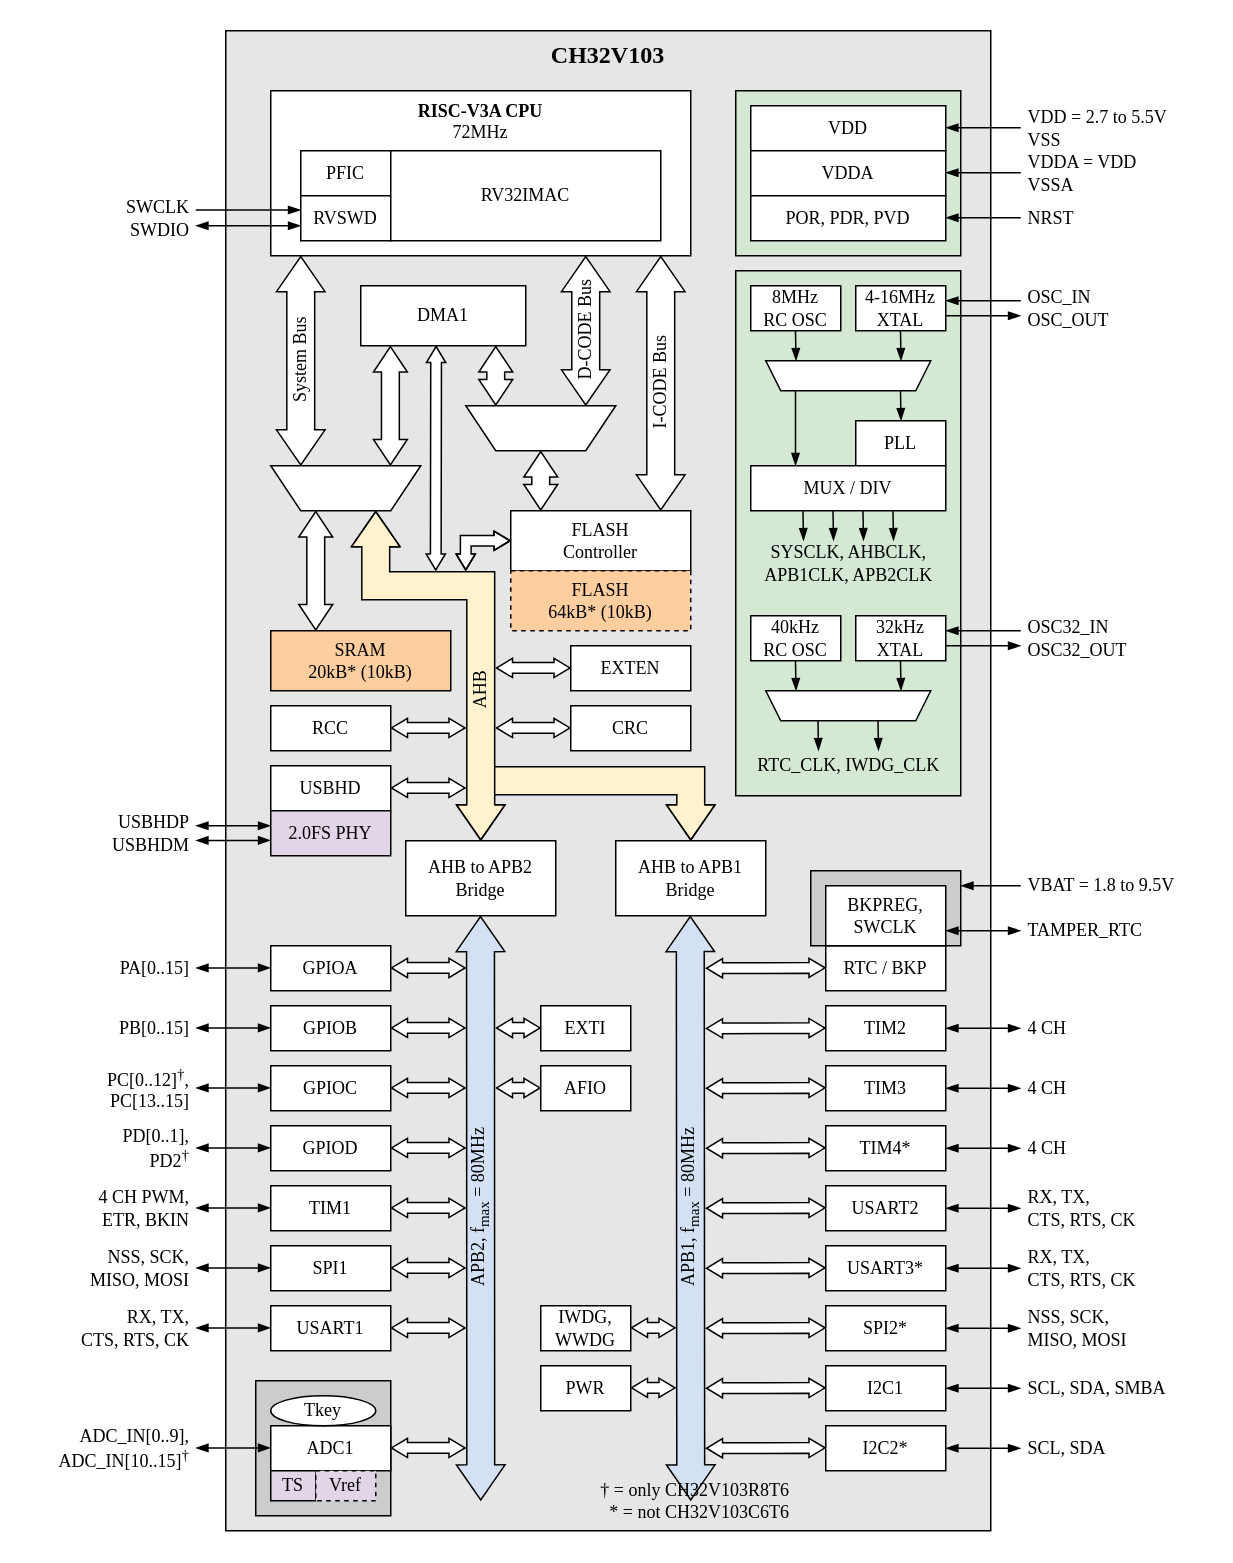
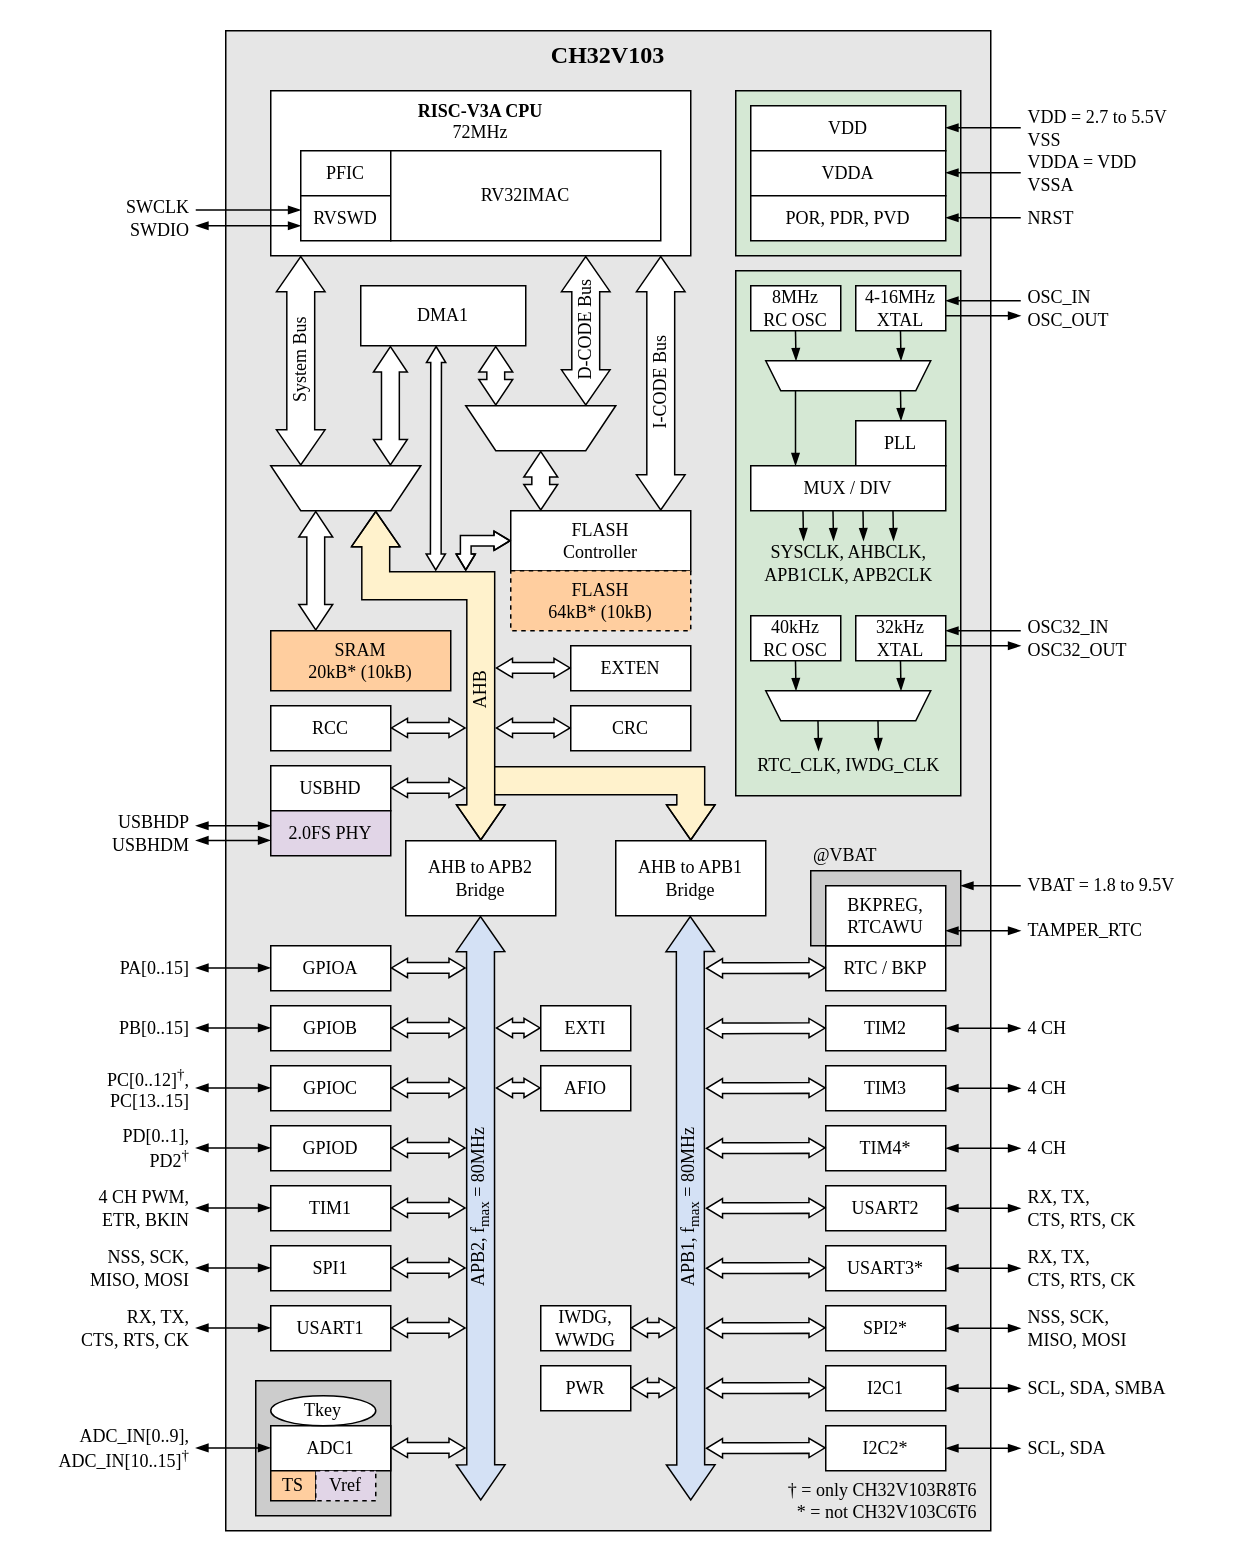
node "@VBAT": added
node "BKPREG, SWCLK": label "BKPREG, SWCLK" -> "BKPREG, RTCAWU"
node "TS": fillcolor #e1d5e7 -> #ffce9f
node "† = only CH32V103R8T6 * = not CH32V103C6T6": moved (676, 1501) -> (863, 1501)
